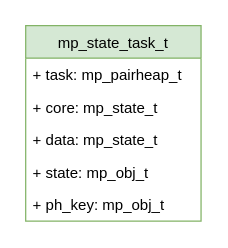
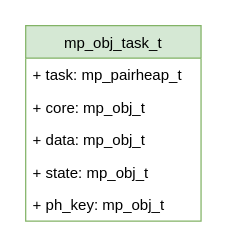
node "mp_state_task_t": label "mp_state_task_t" -> "mp_obj_task_t"
node "+ core: mp_state_t": label "+ core: mp_state_t" -> "+ core: mp_obj_t"
node "+ data: mp_state_t": label "+ data: mp_state_t" -> "+ data: mp_obj_t"
